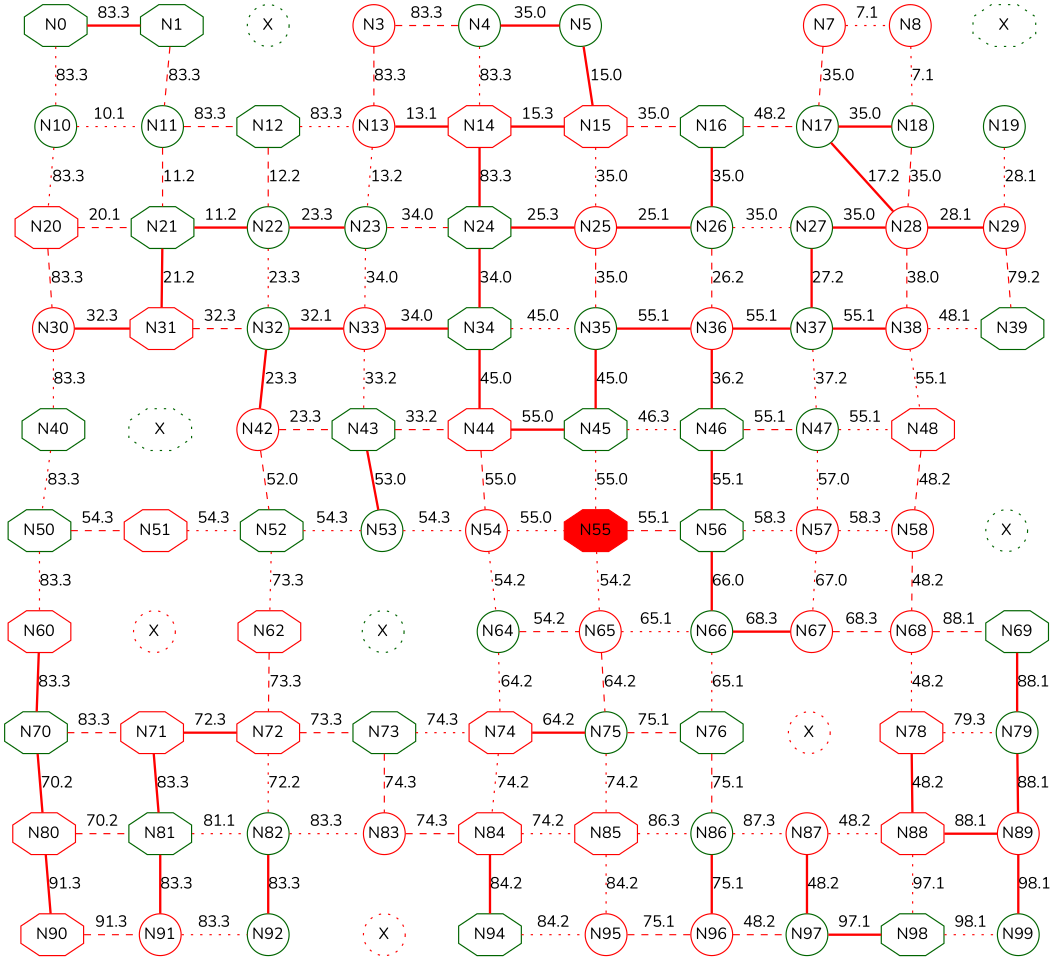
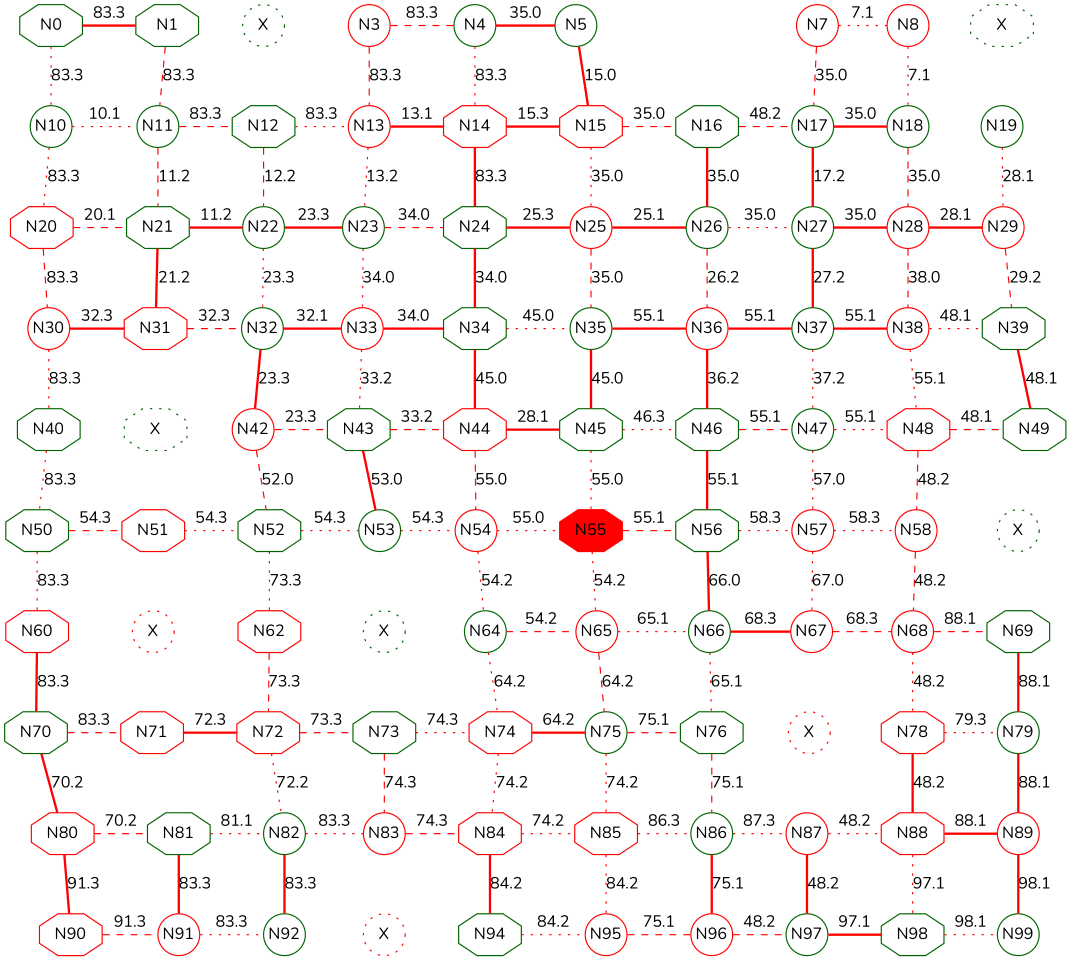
edge "N17" -- "N28": now "N17" -- "N27"
edge "N29" -- "N39": label "79.2" -> "29.2"
edge "N44" -- "N45": label "55.0" -> "28.1"
node "N49": added
edge "N71" -- "N81": removed, label "83.3"
